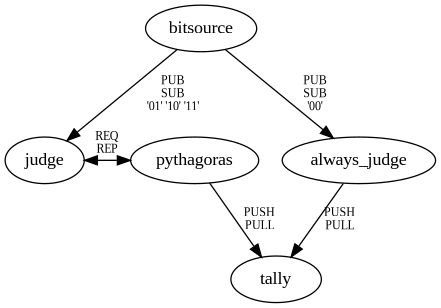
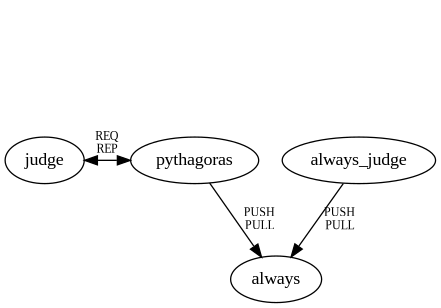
node "bitsource": removed
node "tally": label "tally" -> "always"
